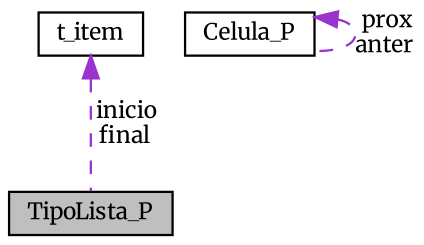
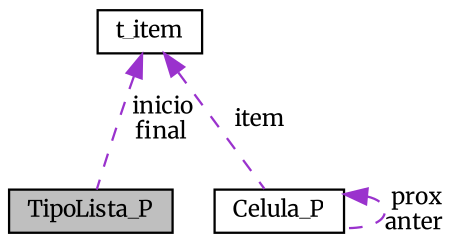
edge "Celula_P" -> "t_item": added, label "item"
